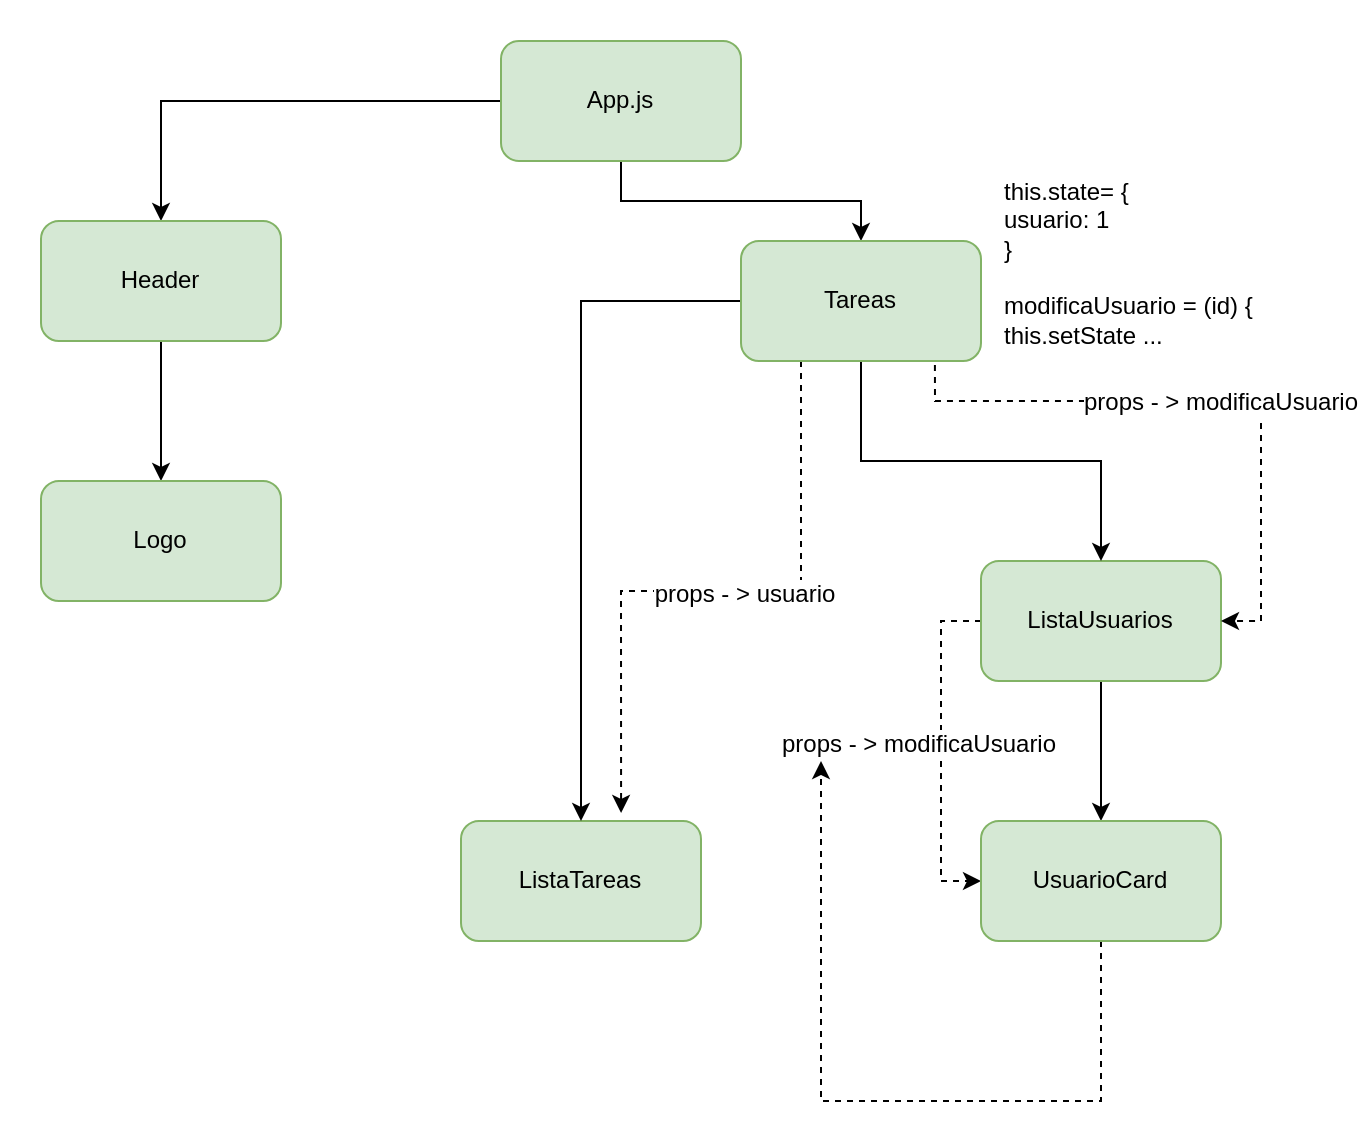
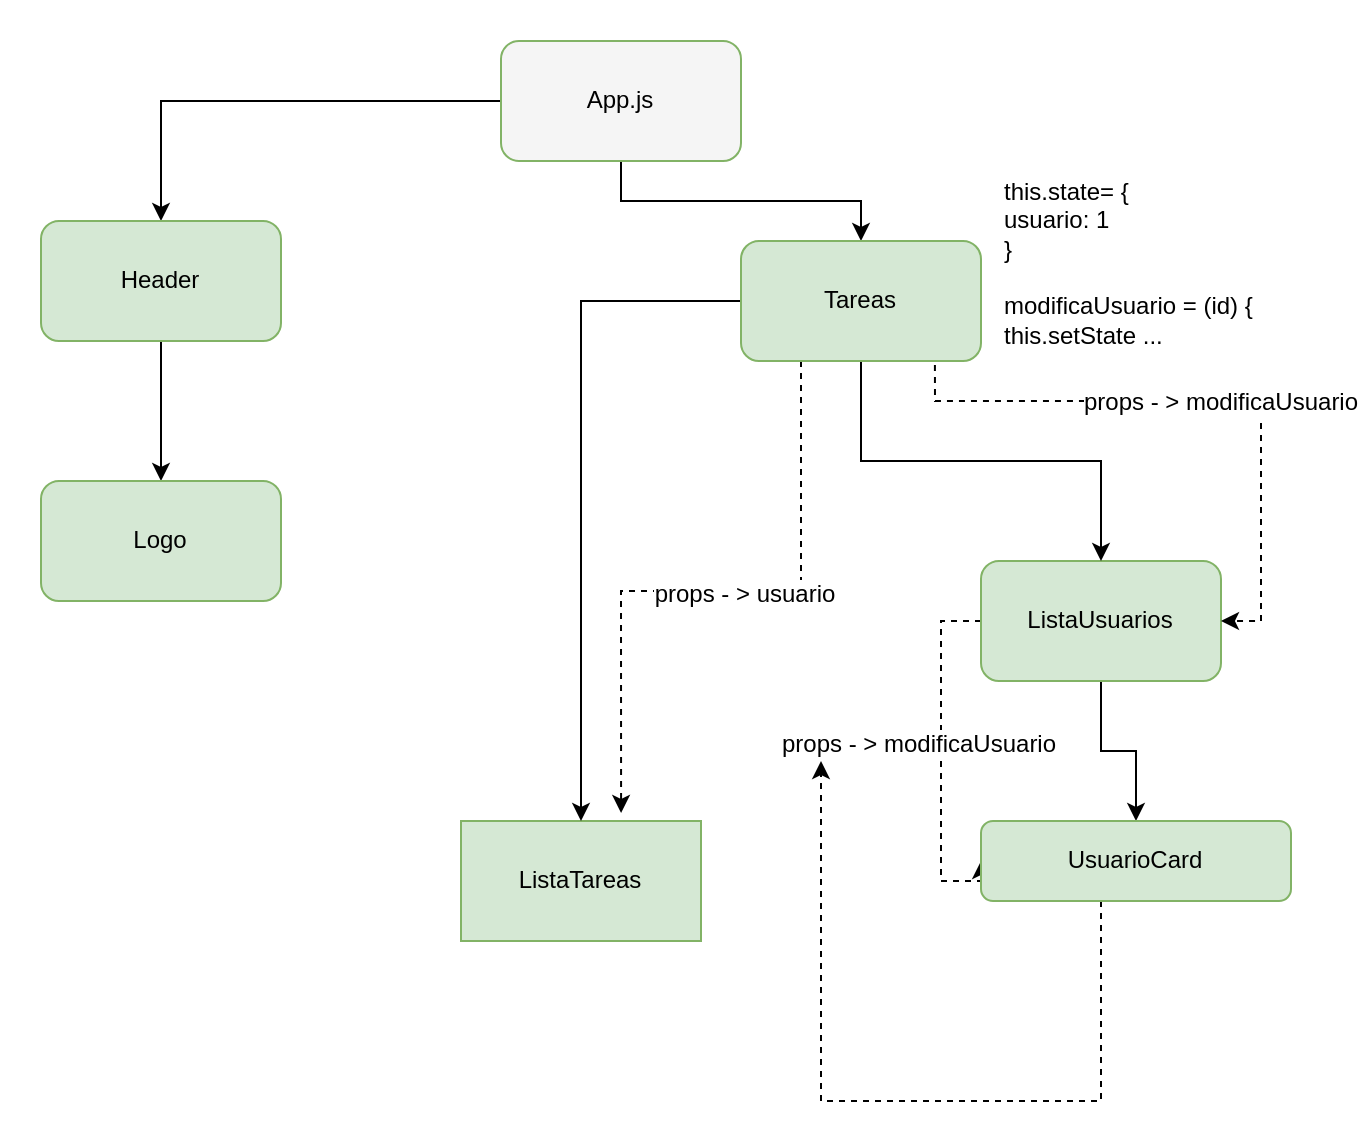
node "App.js": fillcolor #d5e8d4 -> #f5f5f5
node "ListaTareas": shape rounded rectangle -> rectangle
node "UsuarioCard": size 240x120 -> 310x80
